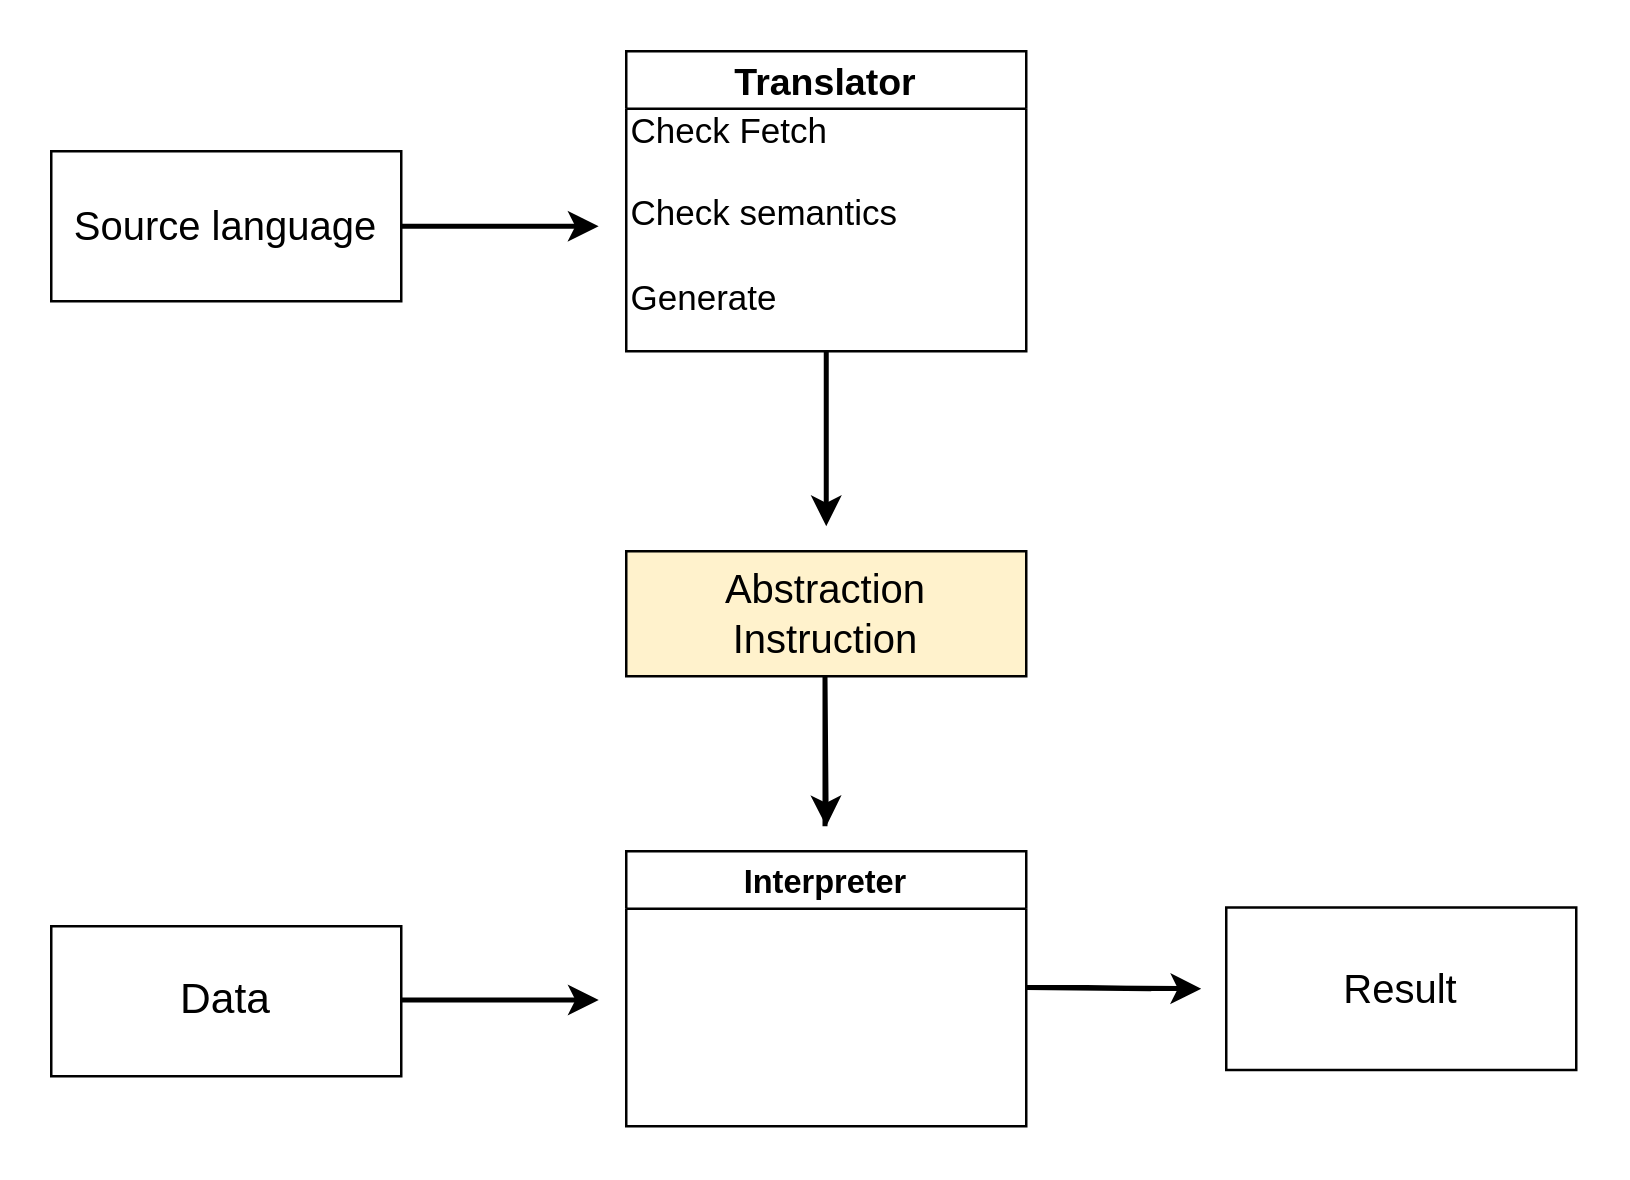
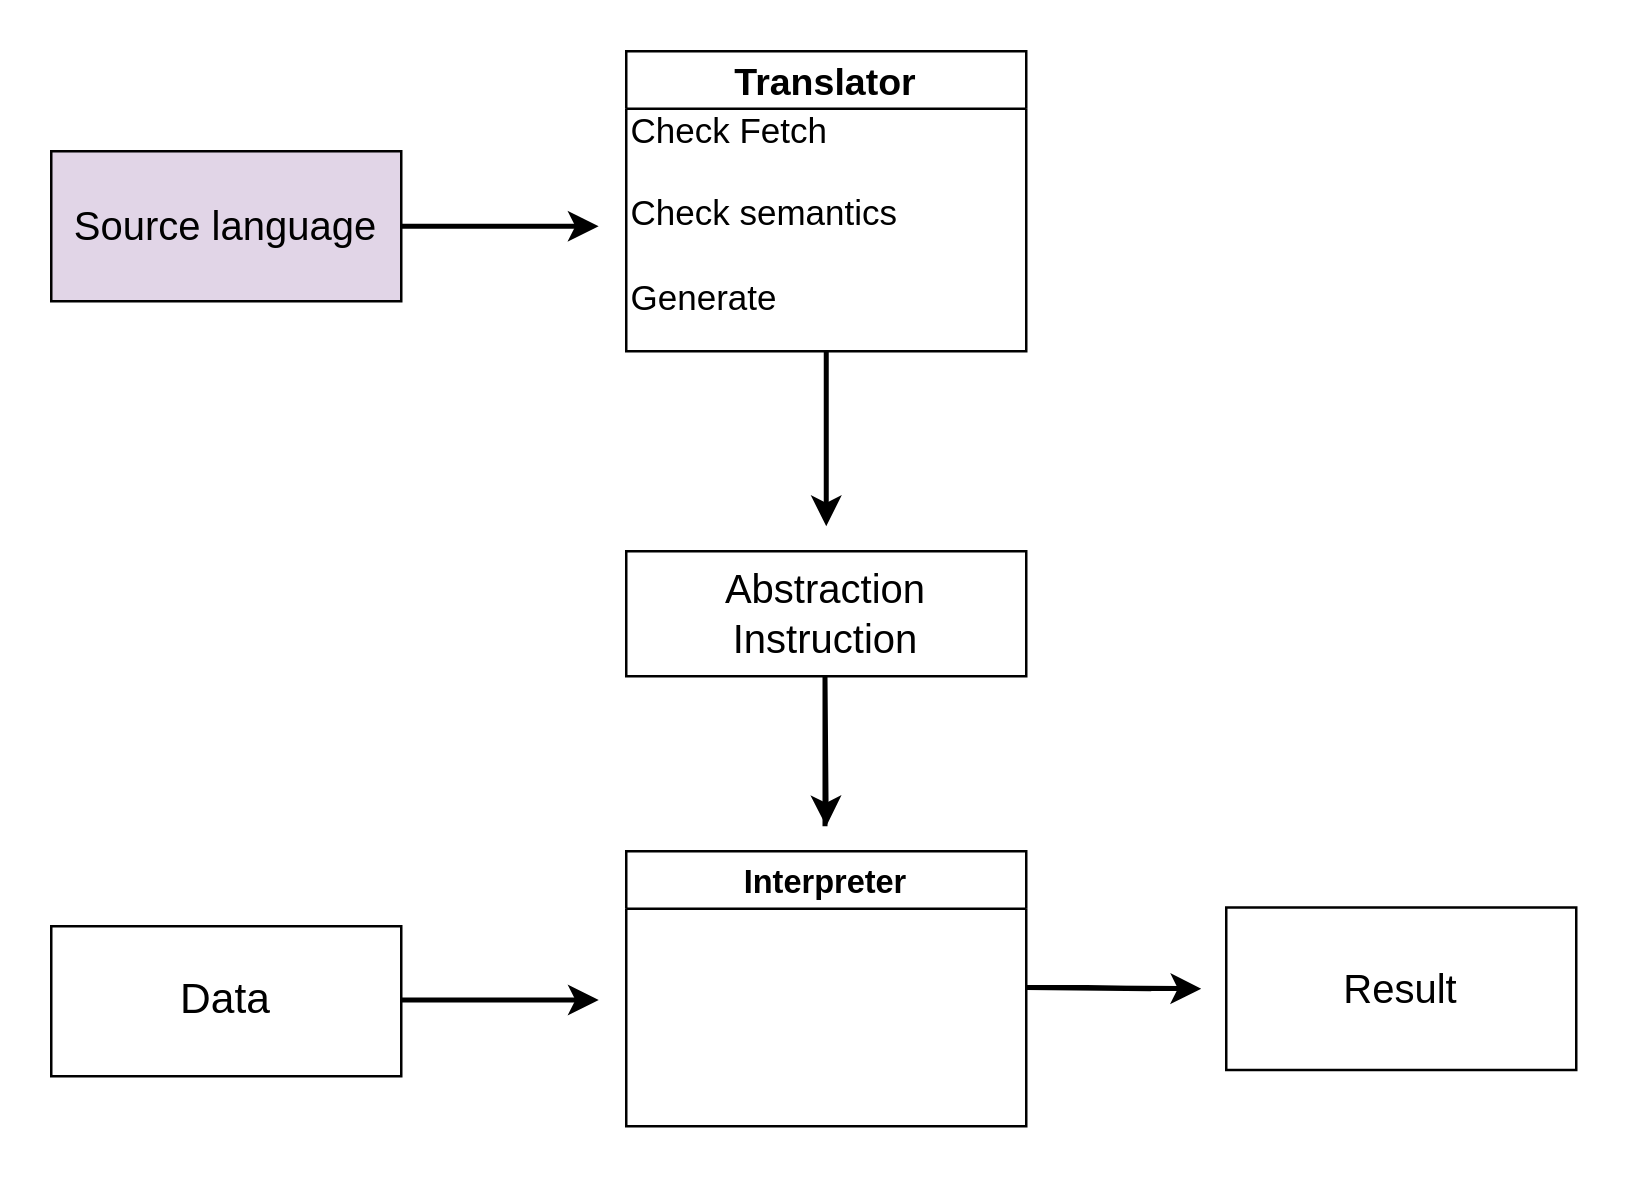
node "Source language": fillcolor #ffffff -> #e1d5e7
node "Abstraction Instruction": fillcolor #fff2cc -> #ffffff
